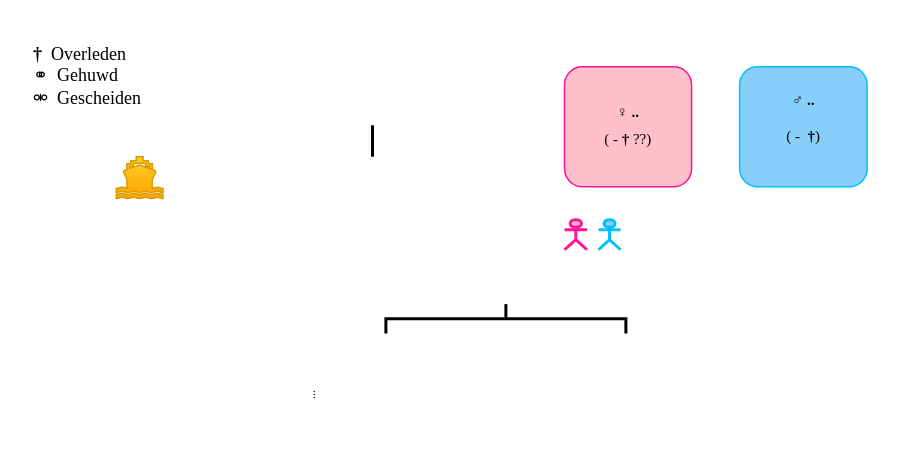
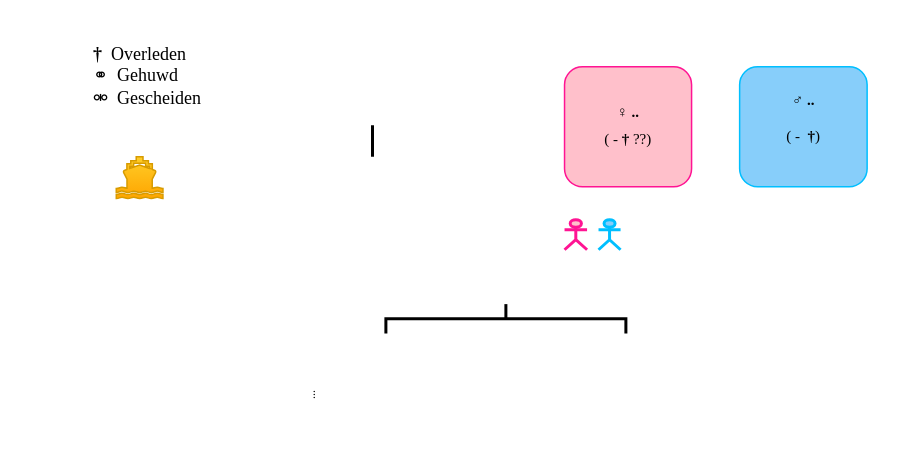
node "† Overleden ⚭ Gehuwd ⚮ Gescheiden": moved (114, 76) -> (174, 76)
